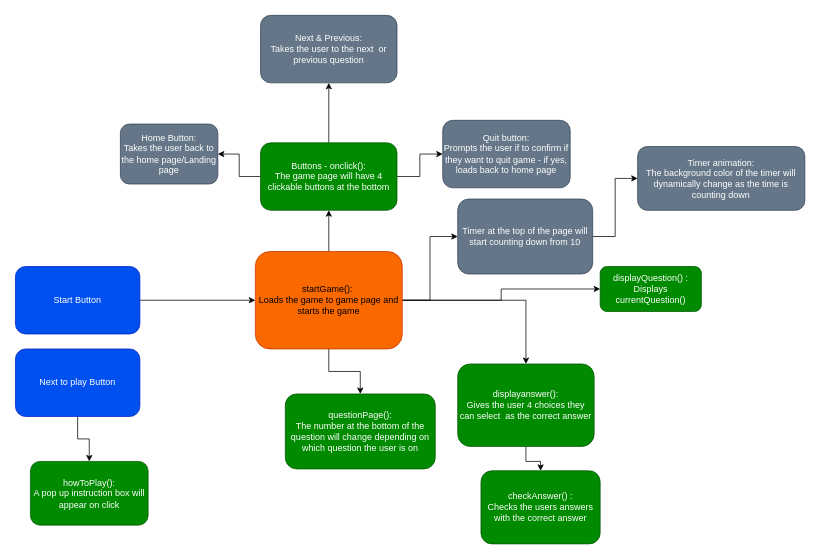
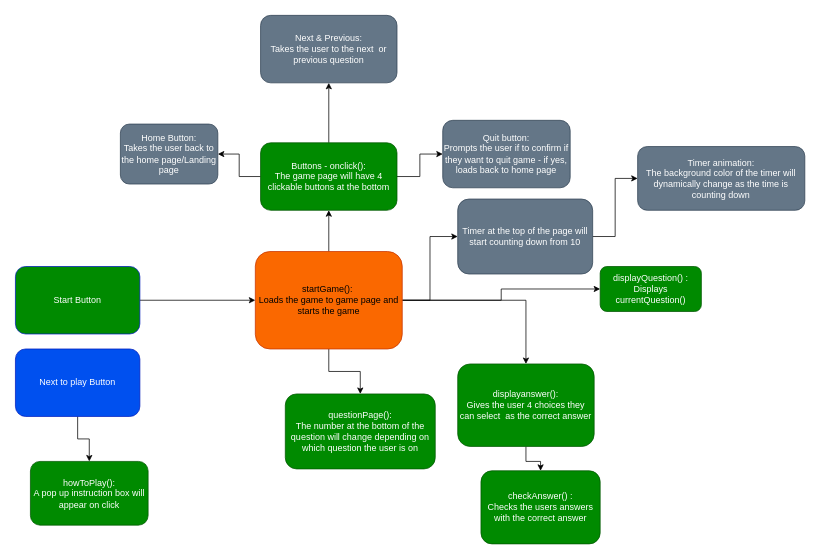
node "Start Button": fillcolor #0050ef -> #008a00
